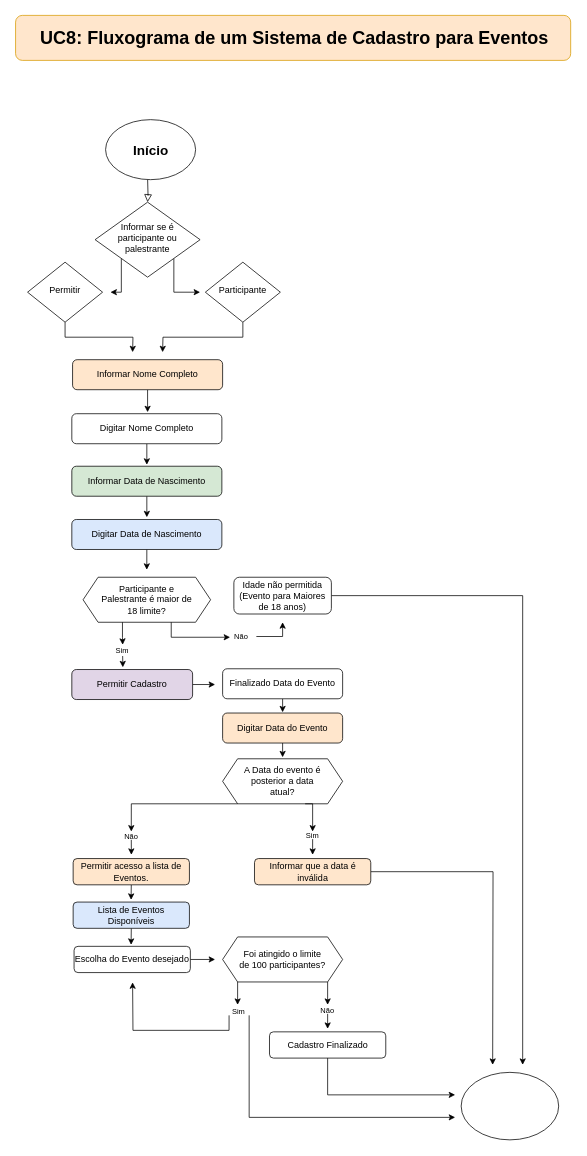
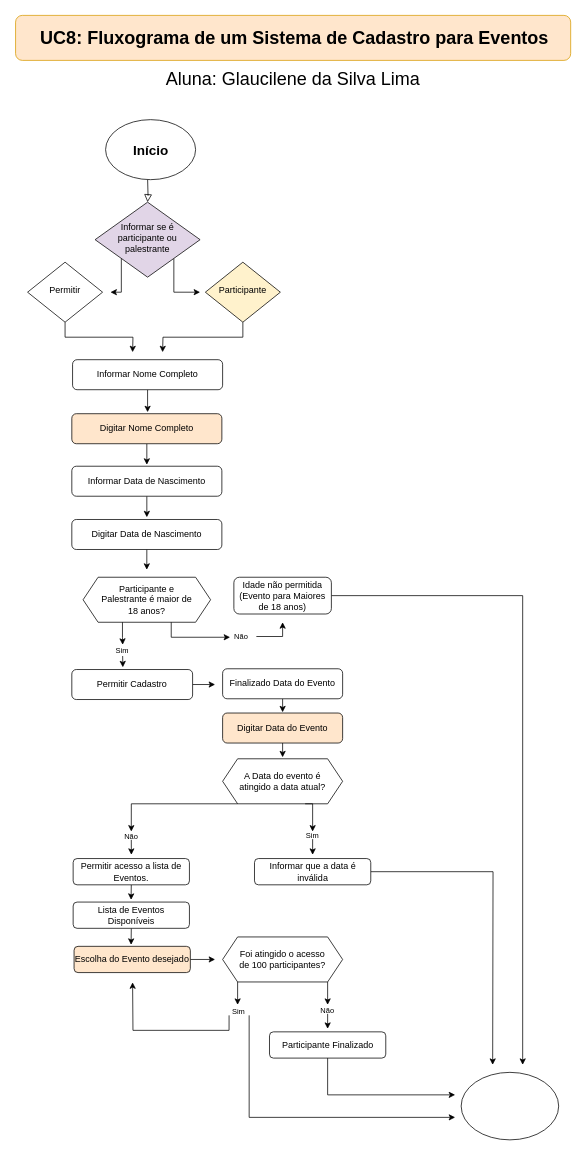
node "Aluna: Glaucilene da Silva Lima": added
node "Informar se é participante ou palestrante": fillcolor #ffffff -> #e1d5e7
node "Participante": fillcolor #ffffff -> #fff2cc
node "Informar Nome Completo": fillcolor #ffe6cc -> #ffffff
node "Digitar Nome Completo": fillcolor #ffffff -> #ffe6cc
node "Informar Data de Nascimento": fillcolor #d5e8d4 -> #ffffff
node "Digitar Data de Nascimento": fillcolor #dae8fc -> #ffffff
node "Participante e Palestrante é maior de 18 limite?": label "Participante e Palestrante é maior de 18 limite?" -> "Participante e Palestrante é maior de 18 anos?"
node "Permitir Cadastro": fillcolor #e1d5e7 -> #ffffff
node "A Data do evento é posterior a data atual?": label "A Data do evento é posterior a data atual?" -> "A Data do evento é atingido a data atual?"
node "Permitir acesso a lista de Eventos.": fillcolor #ffe6cc -> #ffffff
node "Informar que a data é inválida": fillcolor #ffe6cc -> #ffffff
node "Lista de Eventos Disponíveis": fillcolor #dae8fc -> #ffffff
node "Escolha do Evento desejado": fillcolor #ffffff -> #ffe6cc
node "Foi atingido o limite de 100 participantes?": label "Foi atingido o limite de 100 participantes?" -> "Foi atingido o acesso de 100 participantes?"
node "Cadastro Finalizado": label "Cadastro Finalizado" -> "Participante Finalizado"
